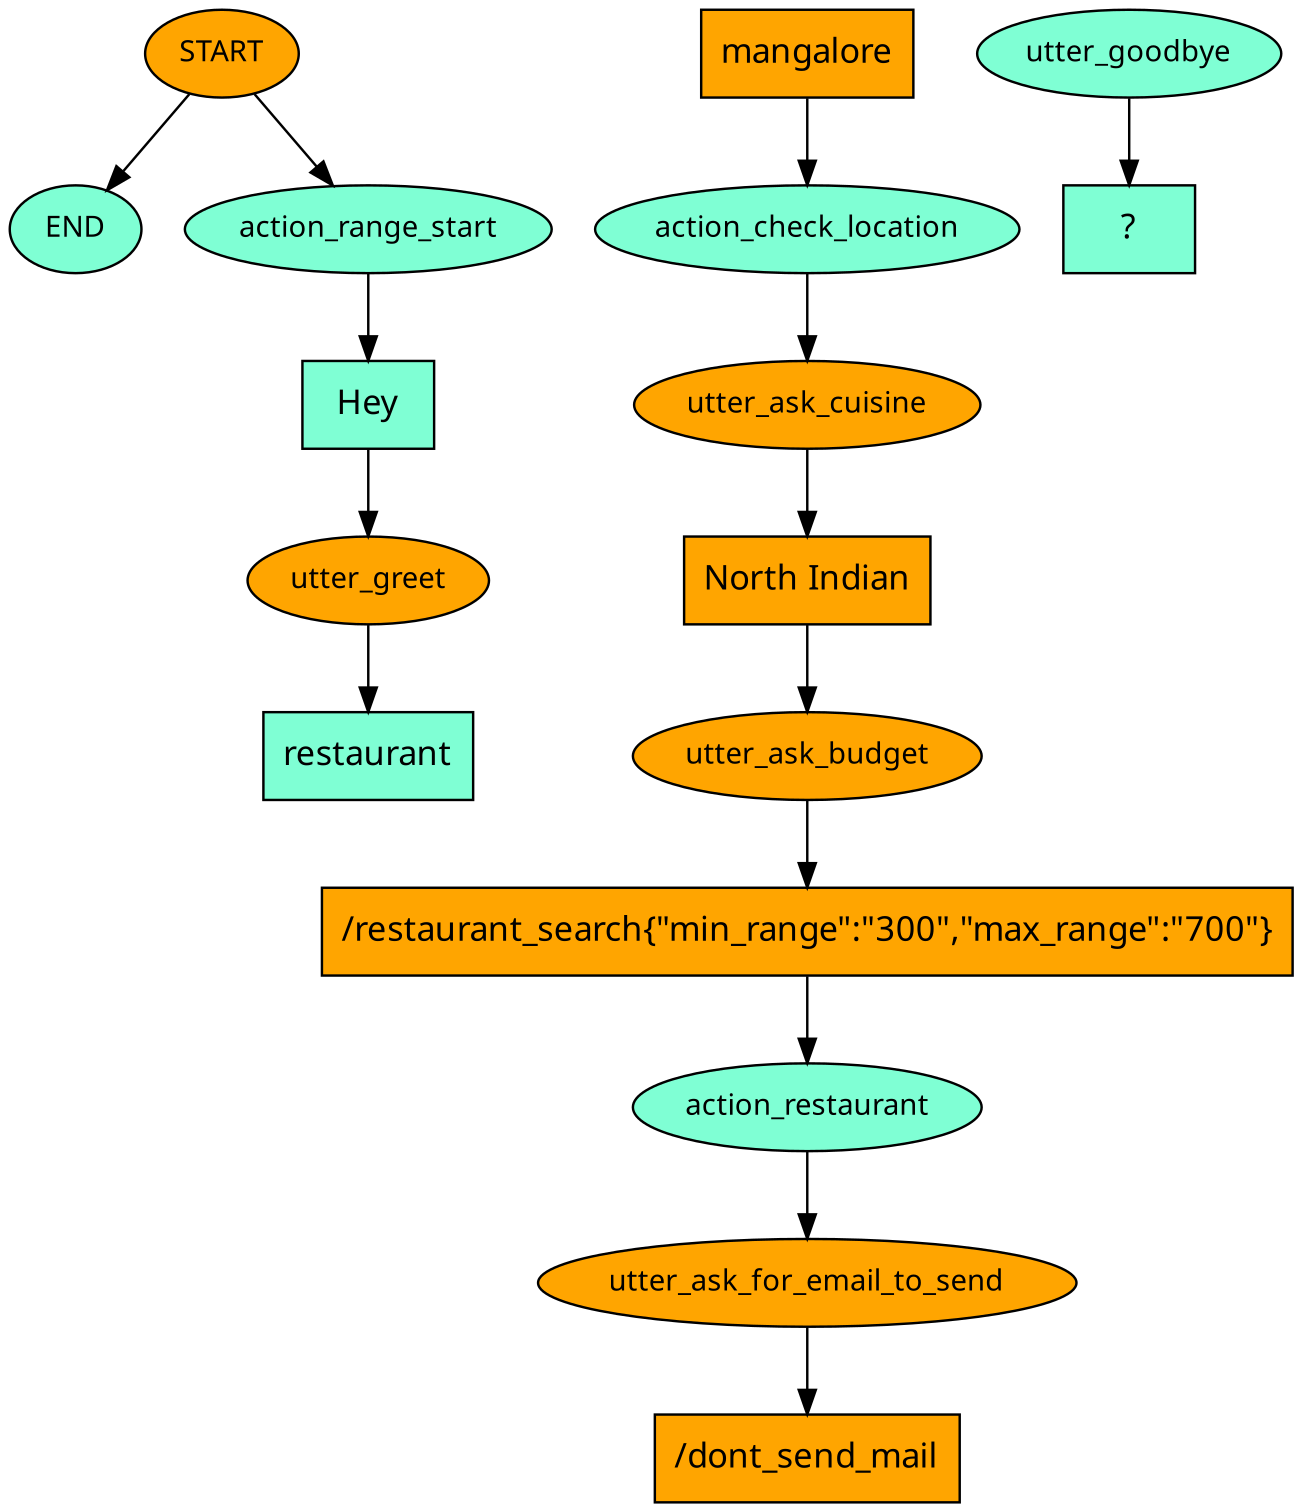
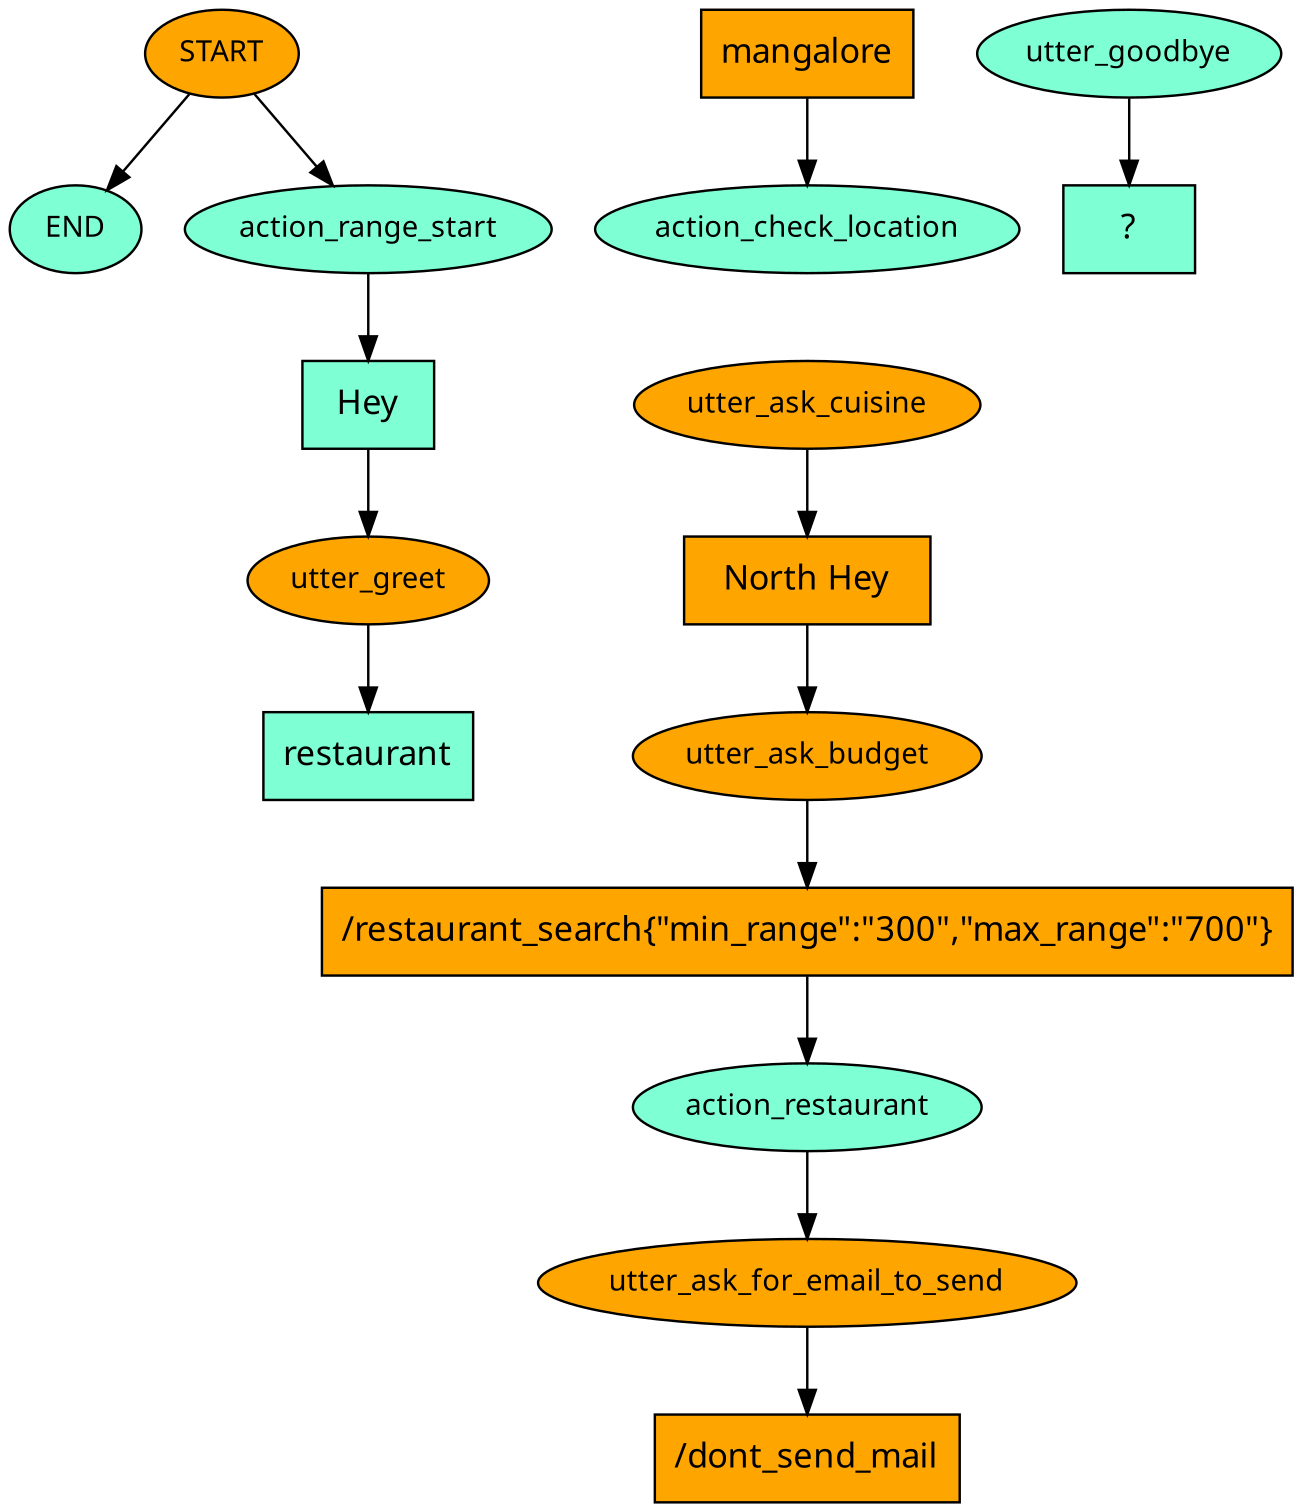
edge "action_check_location" -> "utter_ask_cuisine": removed
node "North Indian": label "North Indian" -> "North Hey"
